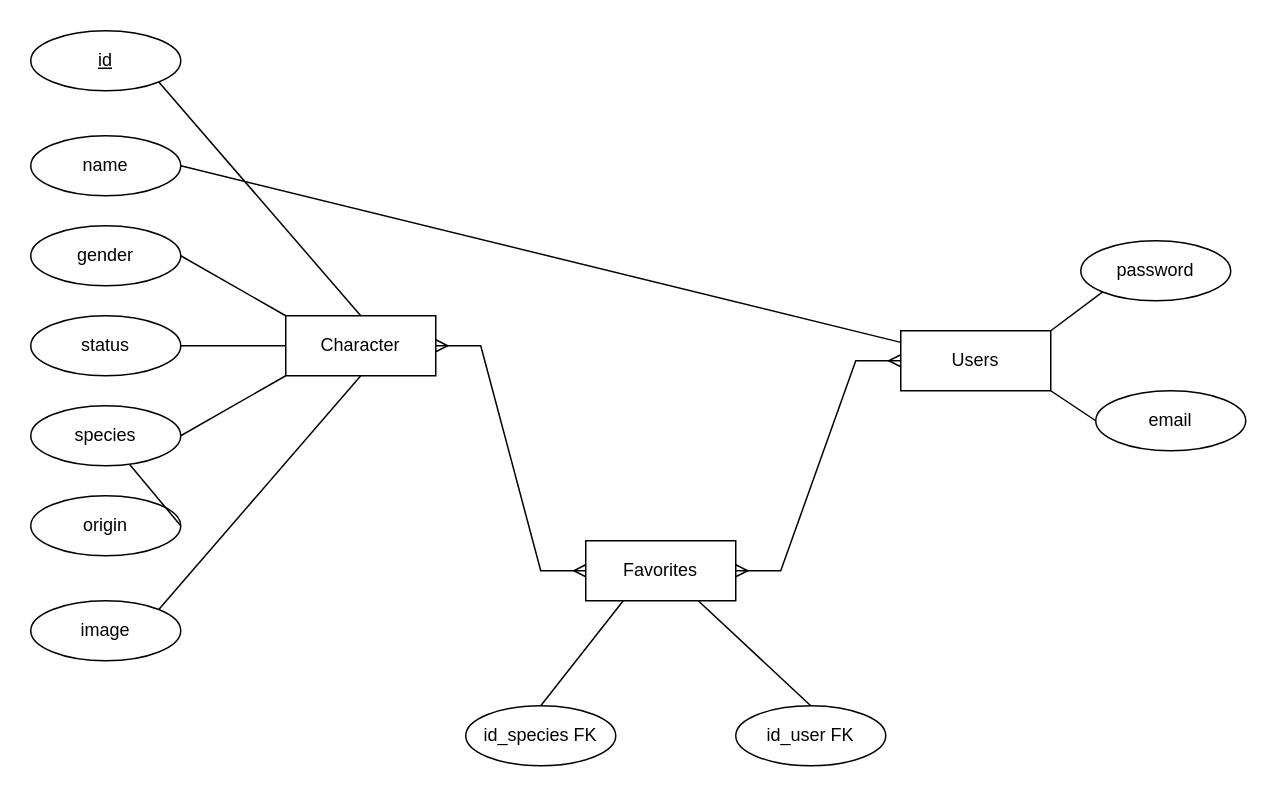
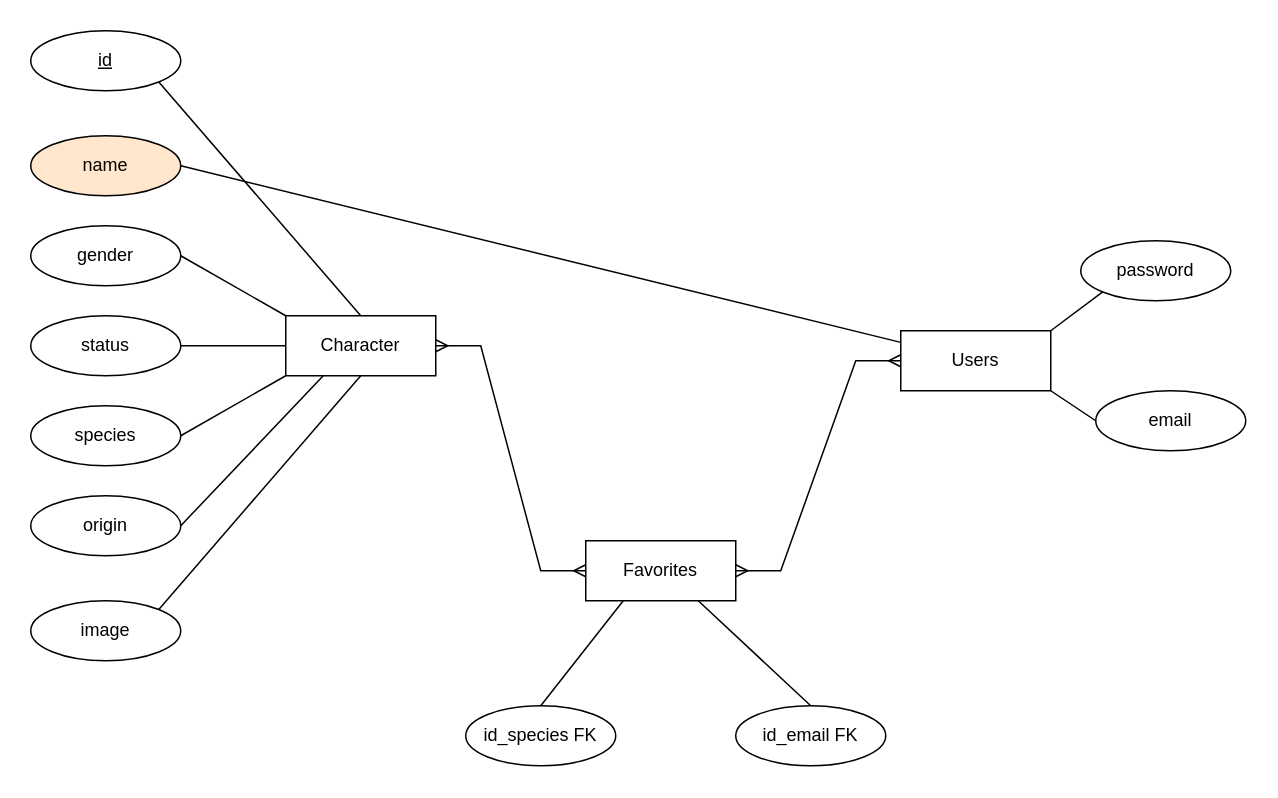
node "name": fillcolor #ffffff -> #ffe6cc
edge "species" -- "origin": now "Character" -- "origin"
node "id_user FK": label "id_user FK" -> "id_email FK"
